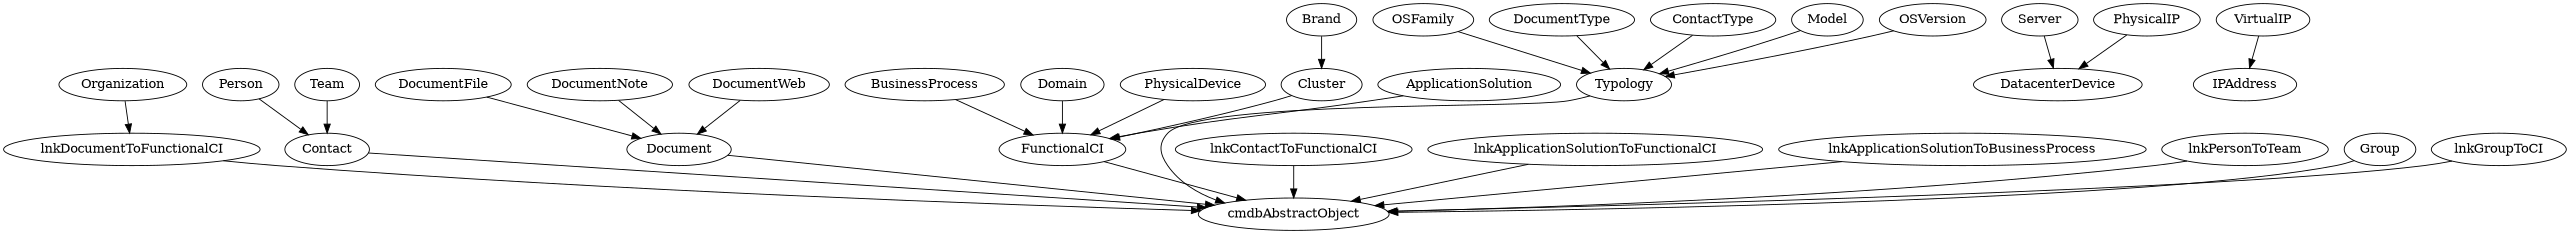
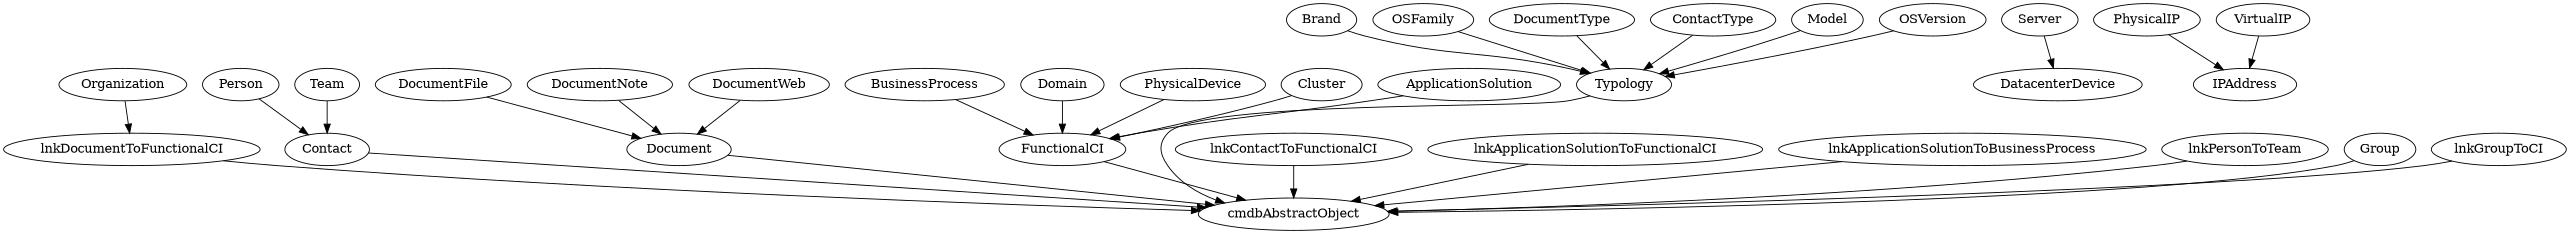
edge "Brand" -> "Cluster": now "Brand" -> "Typology"
edge "PhysicalIP" -> "DatacenterDevice": now "PhysicalIP" -> "IPAddress"
